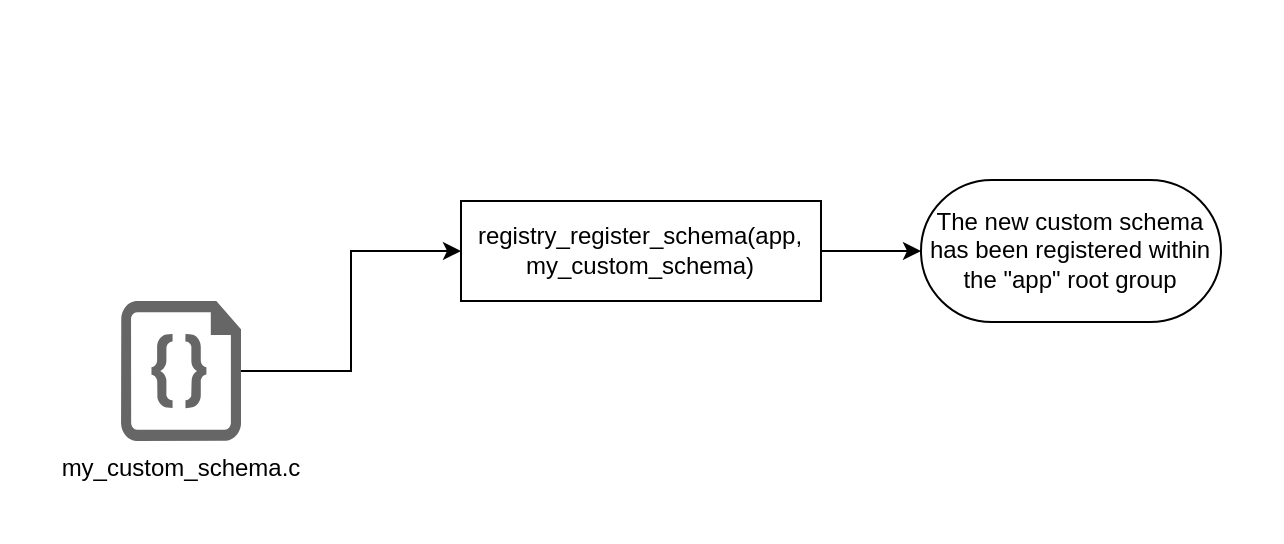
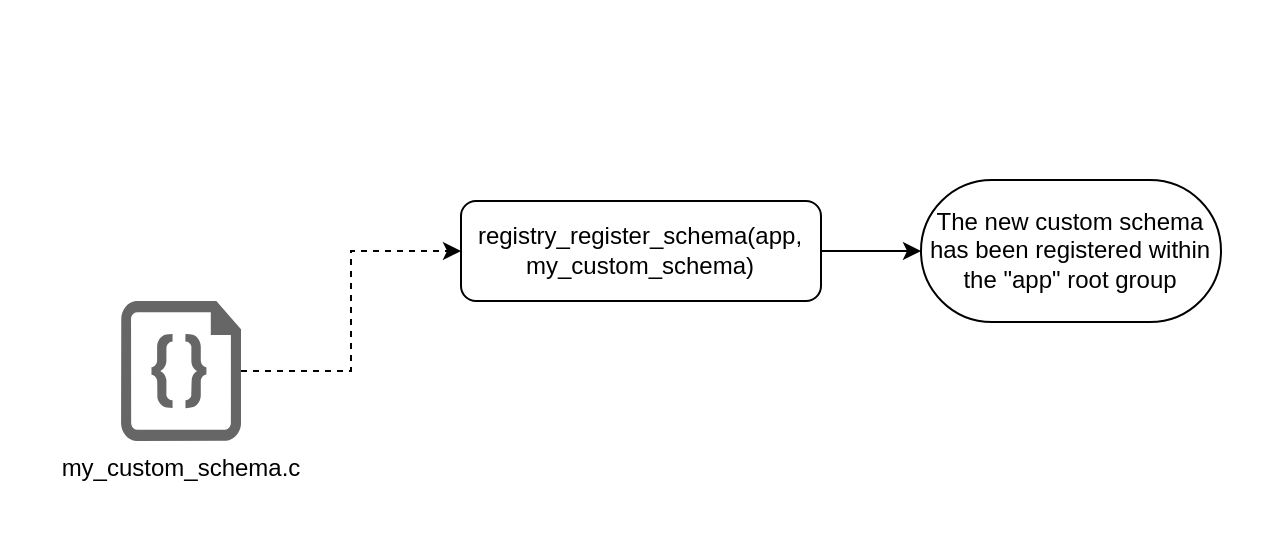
node "registry_register_schema(app, my_custom_schema)": shape rectangle -> rounded rectangle
edge "my_custom_schema.c" -> "registry_register_schema(app, my_custom_schema)": style solid -> dashed
